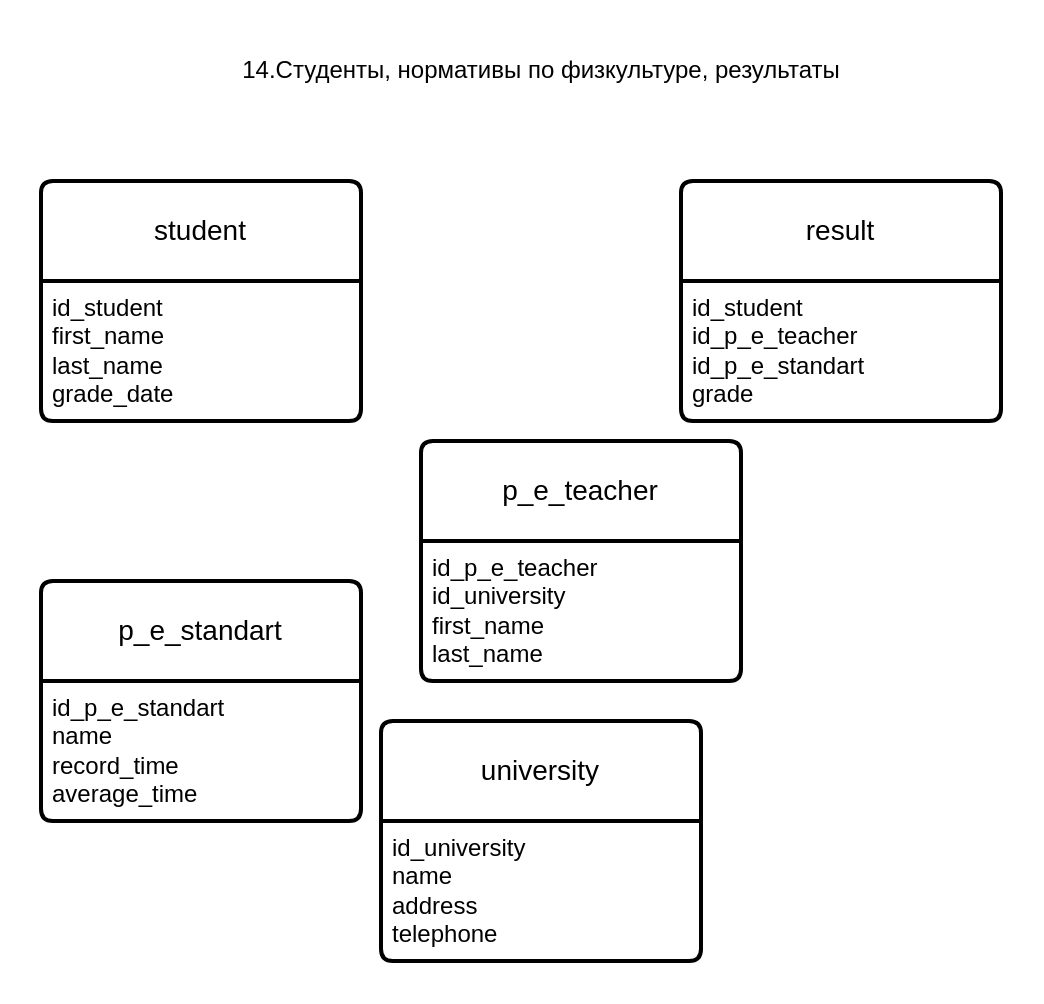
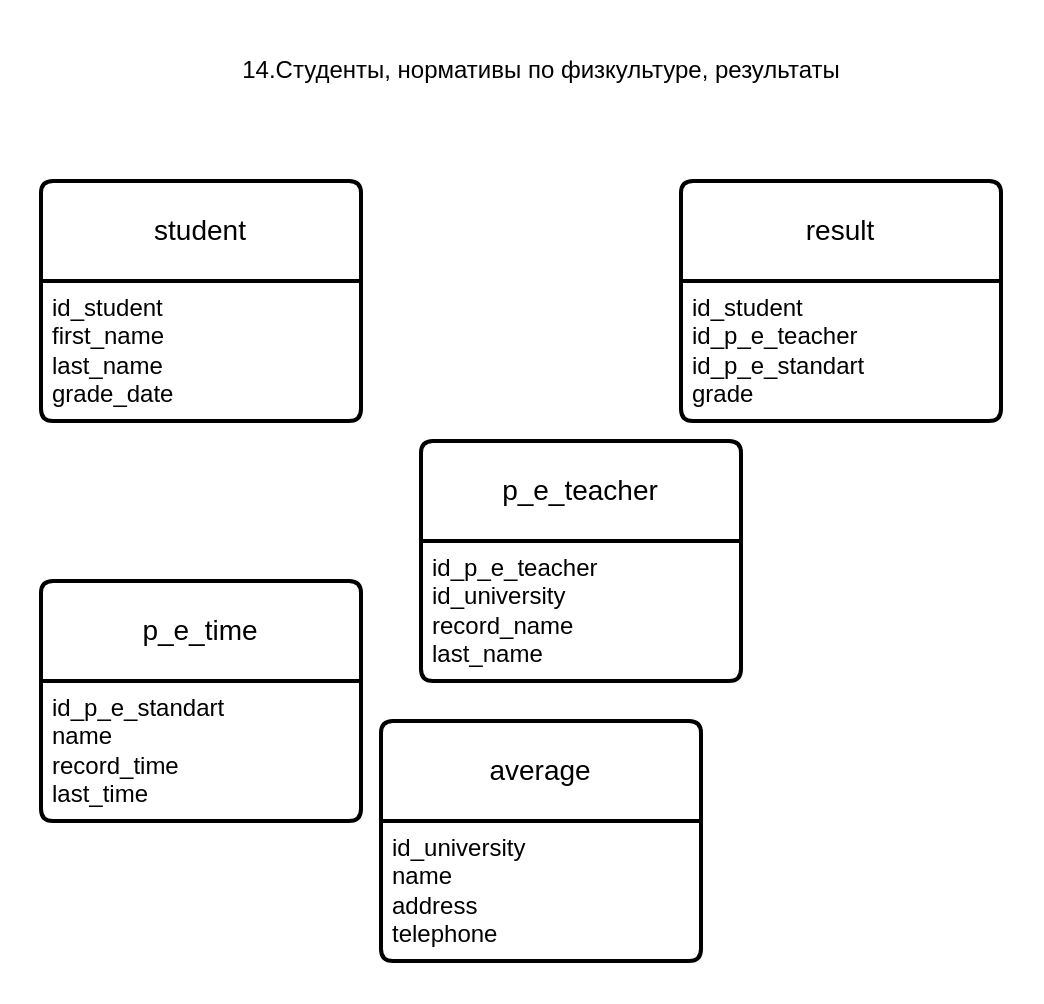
node "id_p_e_teacher id_university first_name last_name": label "id_p_e_teacher id_university first_name last_name" -> "id_p_e_teacher id_university record_name last_name"
node "p_e_standart": label "p_e_standart" -> "p_e_time"
node "id_p_e_standart name record_time average_time": label "id_p_e_standart name record_time average_time" -> "id_p_e_standart name record_time last_time"
node "university": label "university" -> "average"
